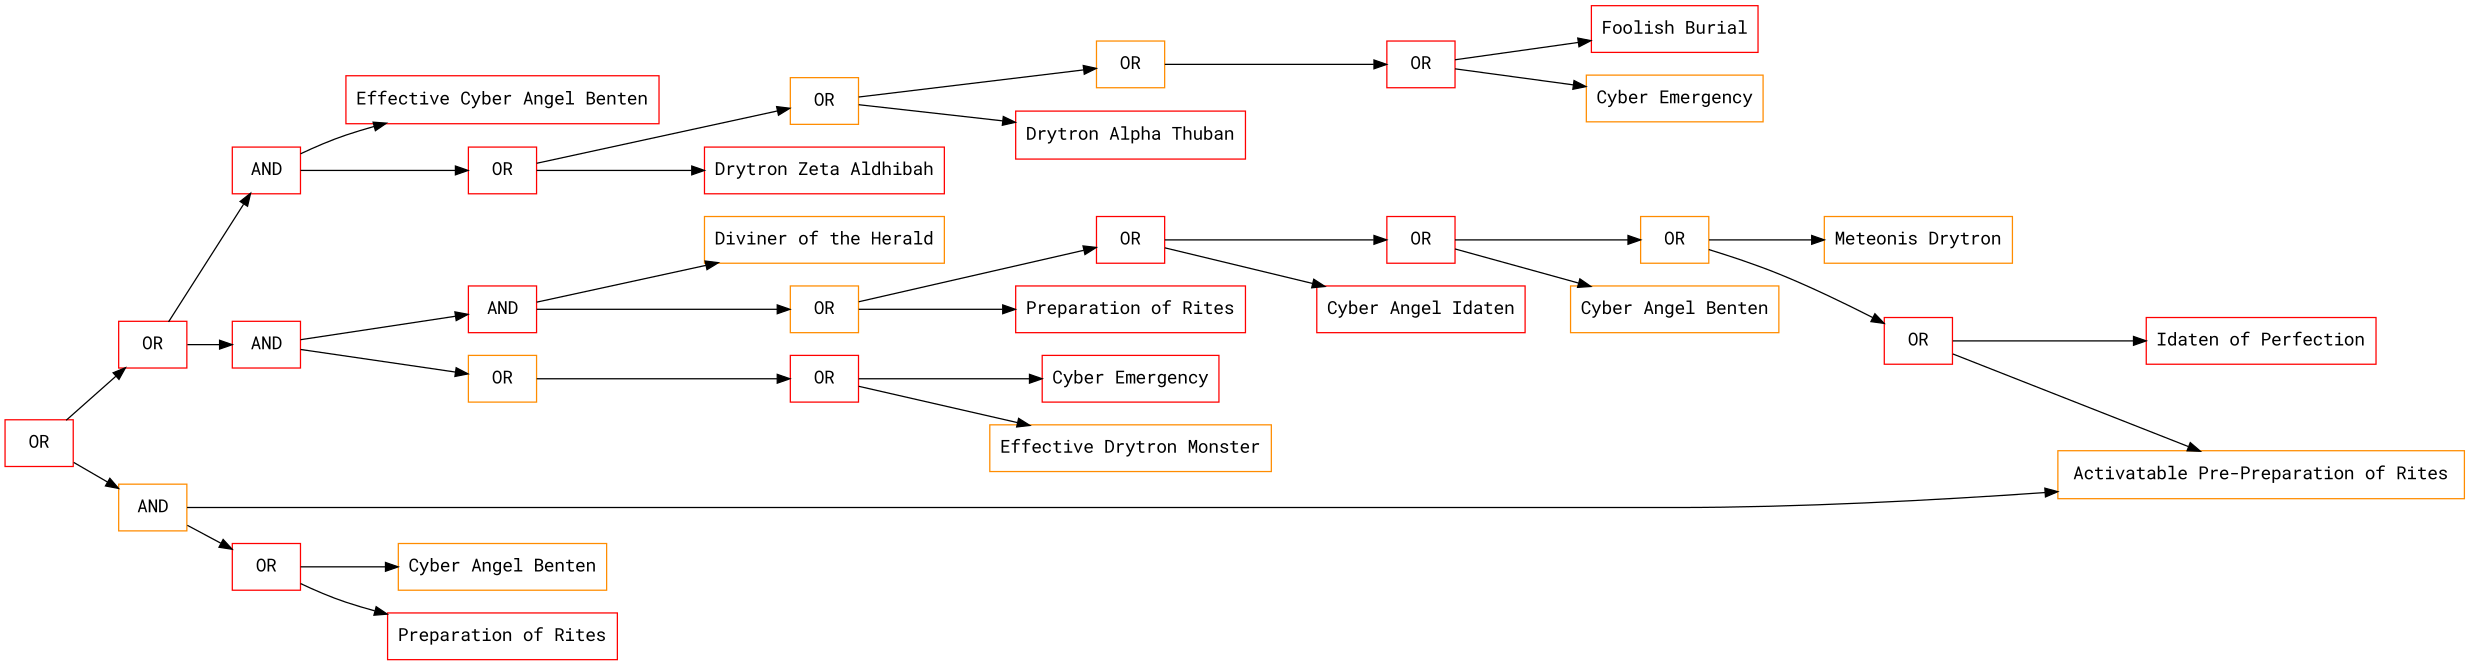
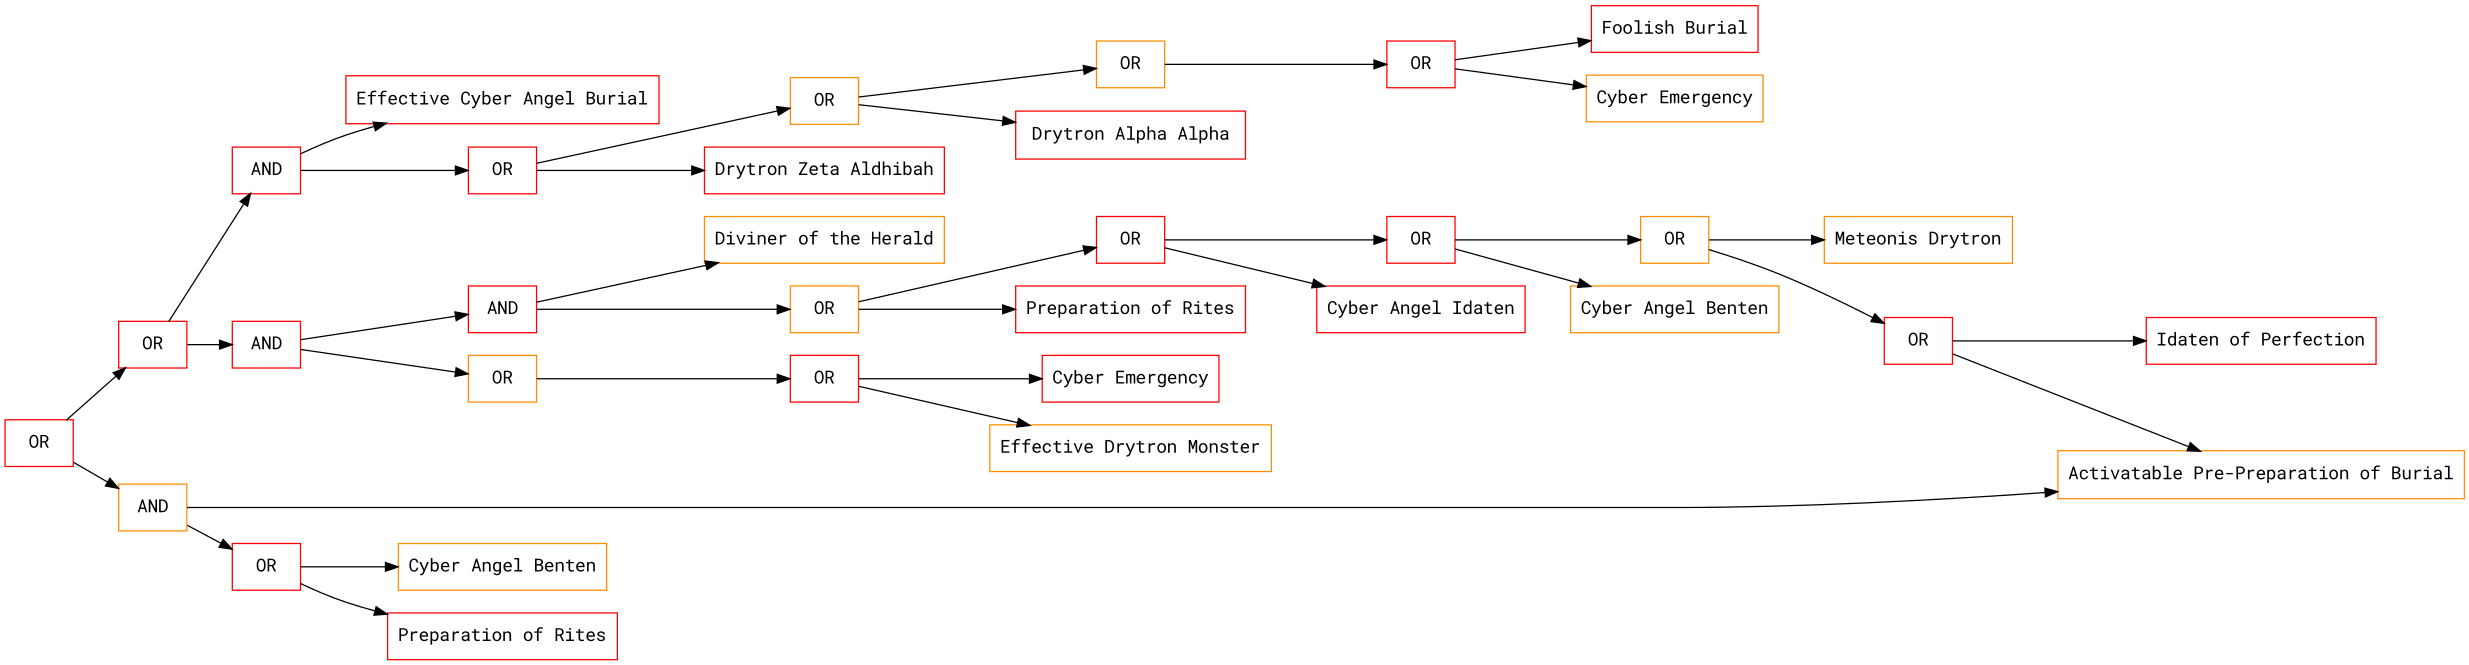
node "Effective Cyber Angel Benten": label "Effective Cyber Angel Benten" -> "Effective Cyber Angel Burial"
node "Drytron Alpha Thuban": label "Drytron Alpha Thuban" -> "Drytron Alpha Alpha"
node "Activatable Pre-Preparation of Rites": label "Activatable Pre-Preparation of Rites" -> "Activatable Pre-Preparation of Burial"
